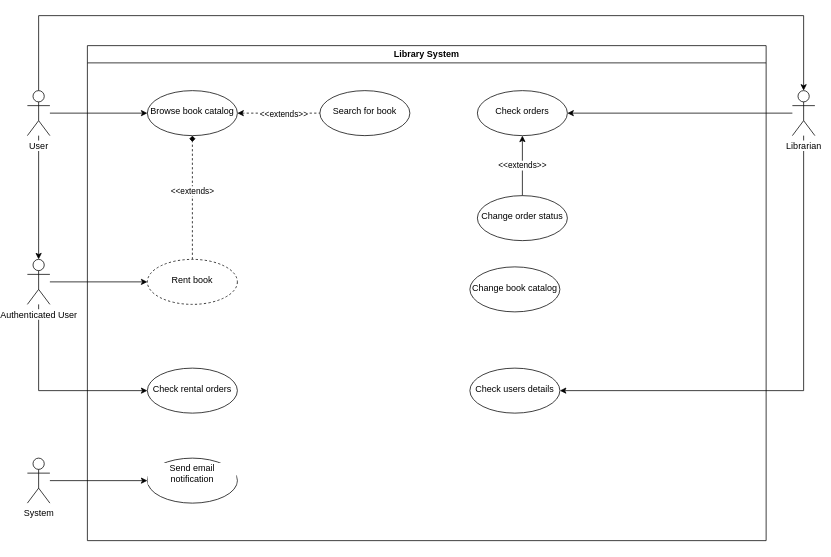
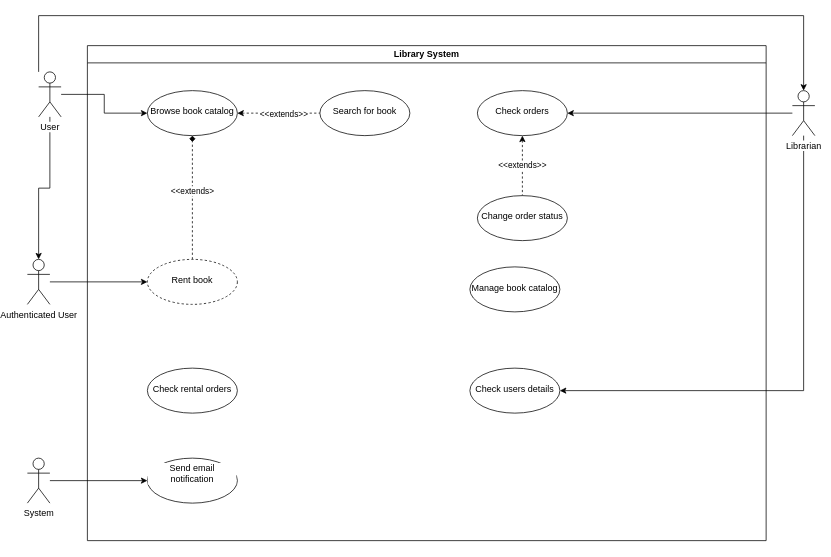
node "User": moved (39, 113) -> (50, 94)
edge "Change order status" -> "Check orders": style solid -> dashed
node "Change book catalog": label "Change book catalog" -> "Manage book catalog"
edge "Authenticated User" -> "Check rental orders": removed
